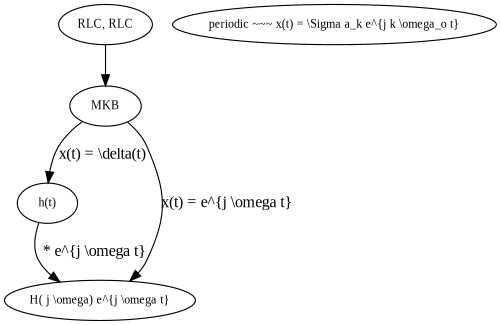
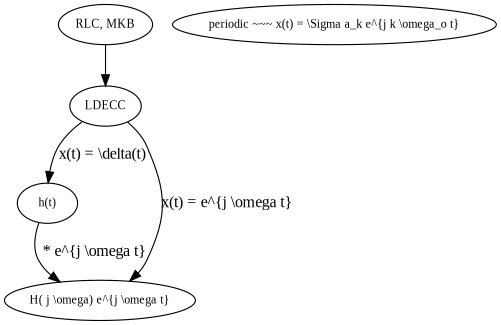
node "RLC, RLC": label "RLC, RLC" -> "RLC, MKB"
node "MKB": label "MKB" -> "LDECC"
